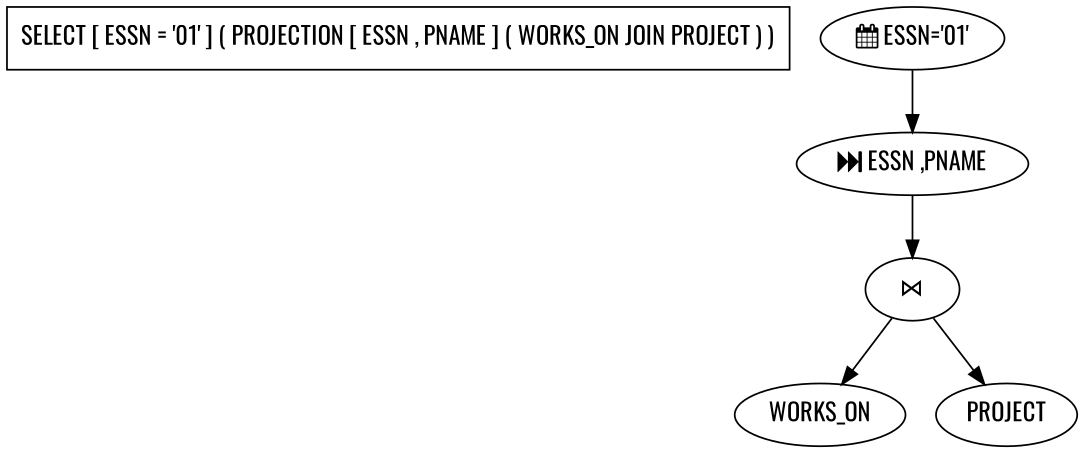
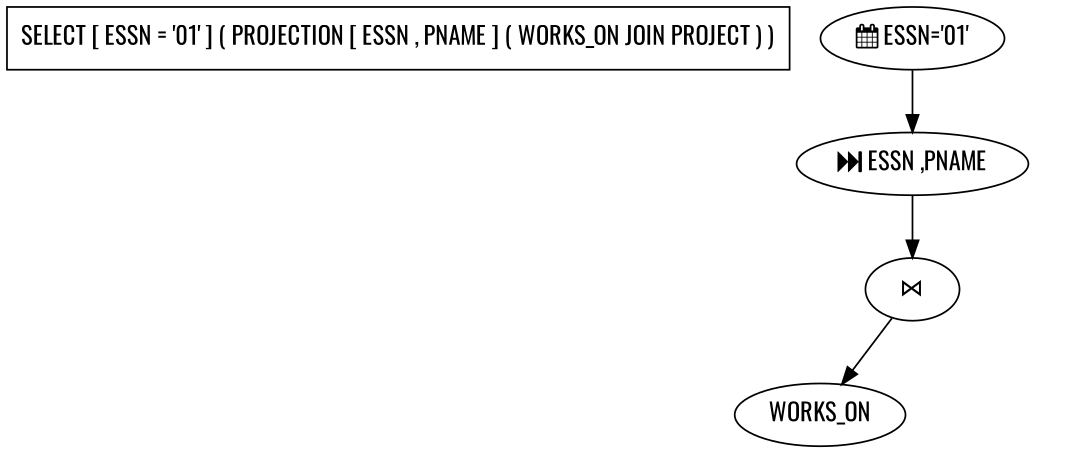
node "PROJECT": removed
